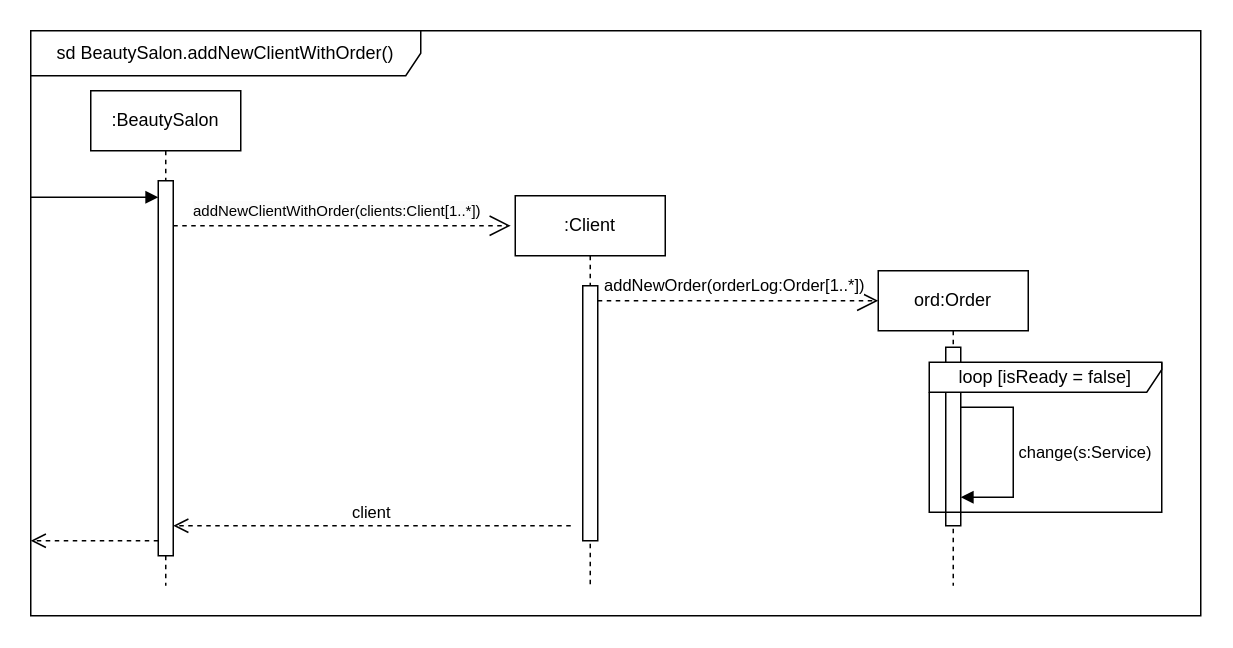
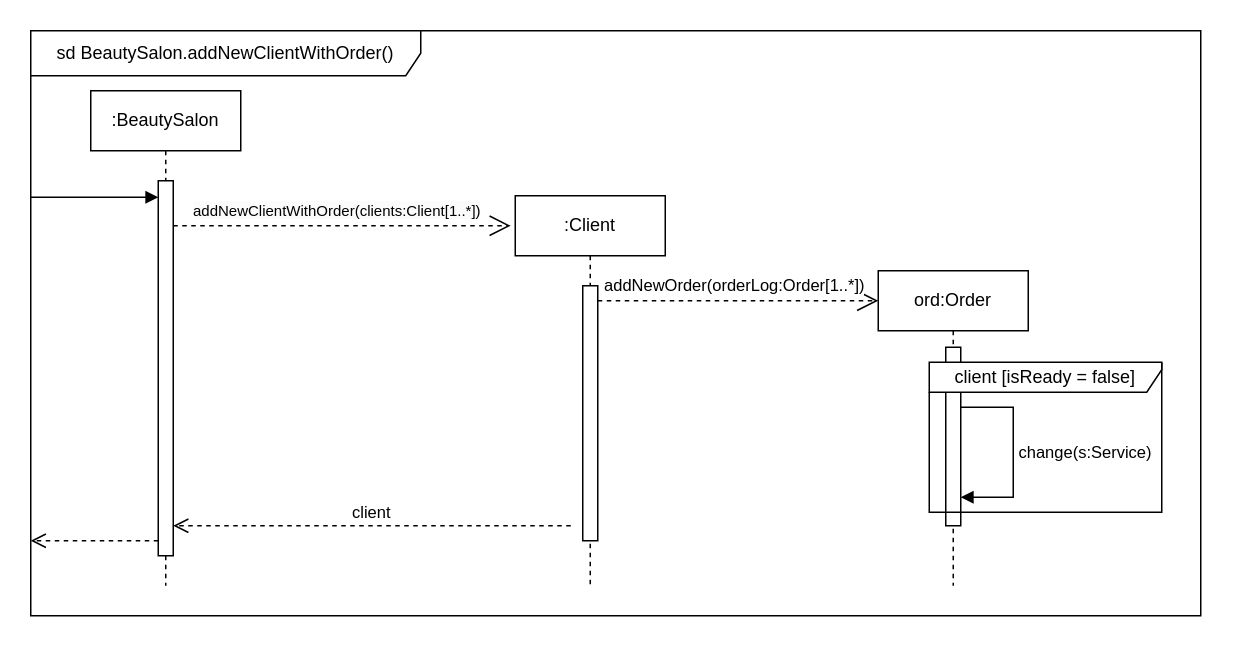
node "loop [isReady = false]": label "loop [isReady = false]" -> "client [isReady = false]"
